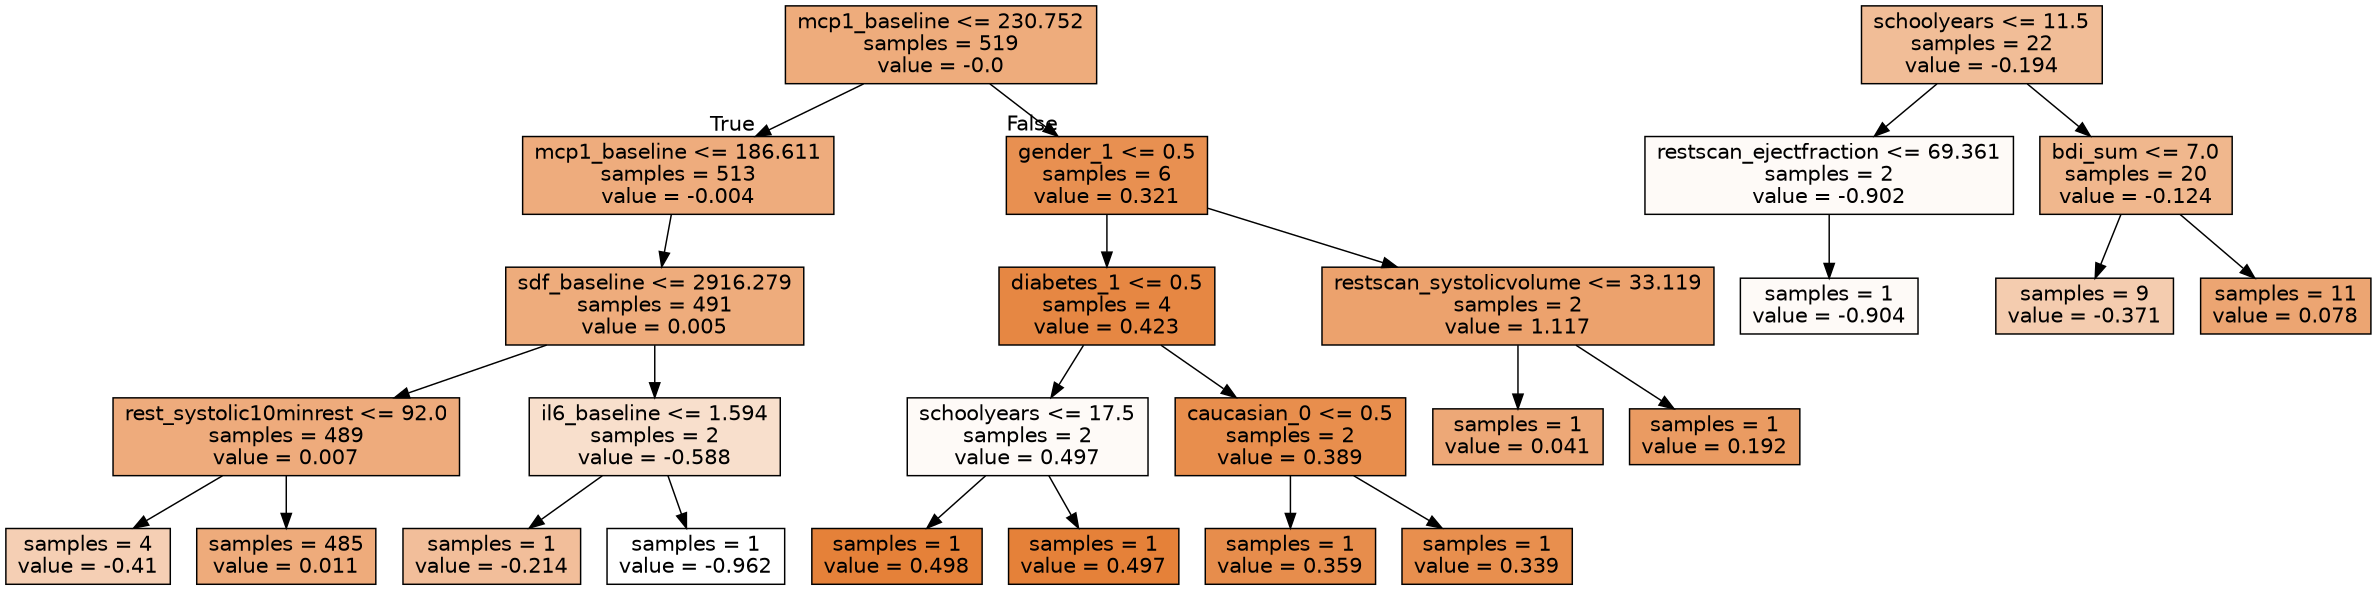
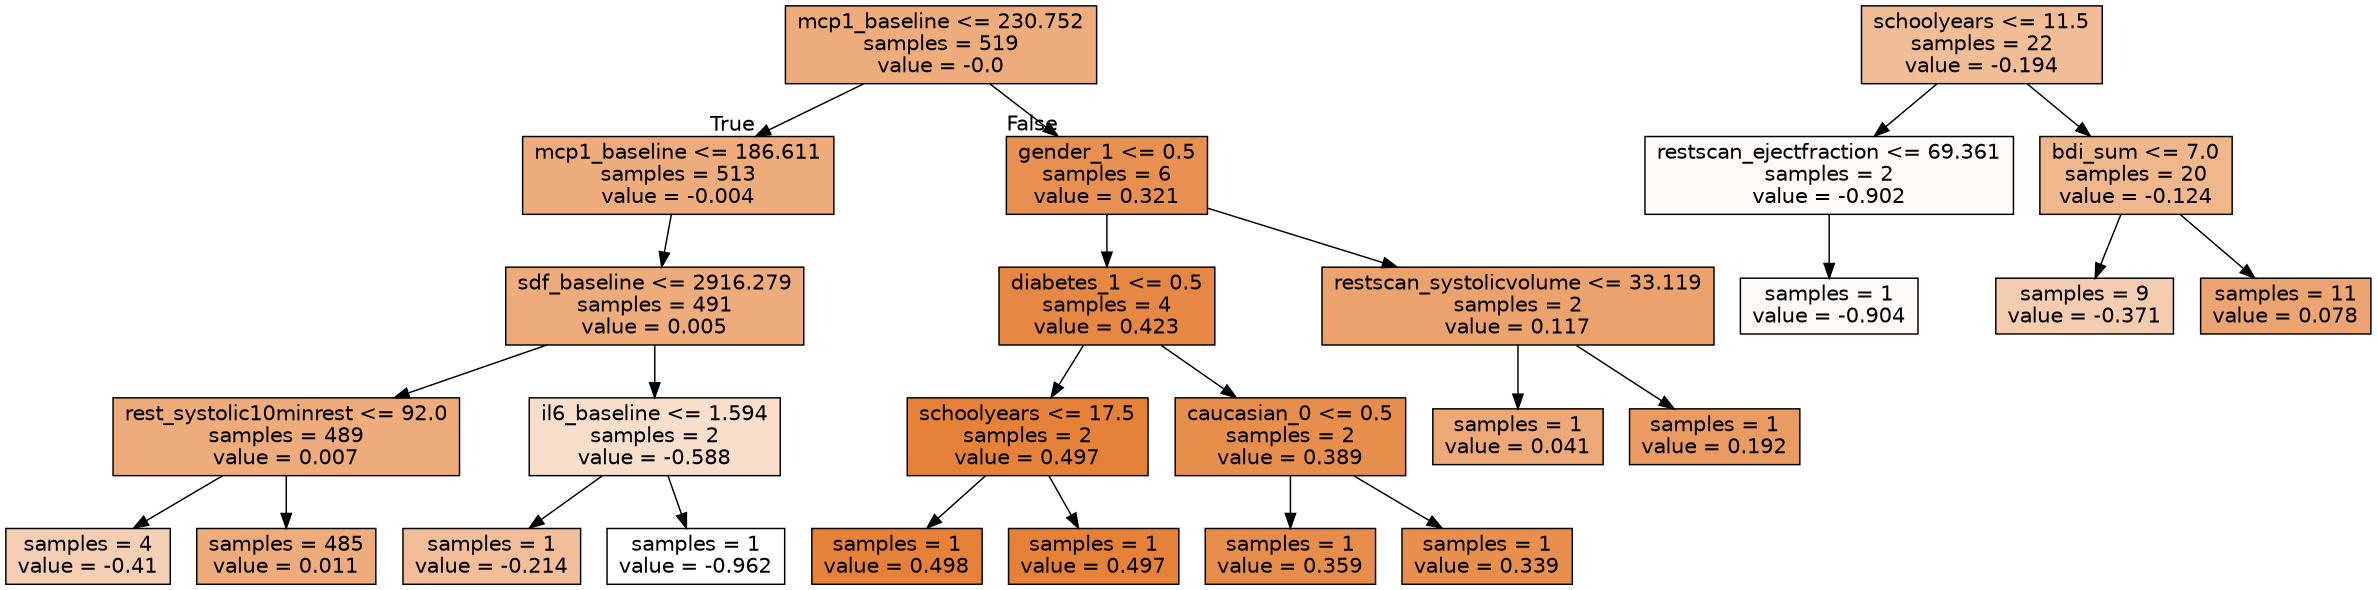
node "restscan_systolicvolume <= 33.119 samples = 2 value = 1.117": label "restscan_systolicvolume <= 33.119 samples = 2 value = 1.117" -> "restscan_systolicvolume <= 33.119 samples = 2 value = 0.117"
node "schoolyears <= 17.5 samples = 2 value = 0.497": fillcolor #fefaf7 -> #e58139
